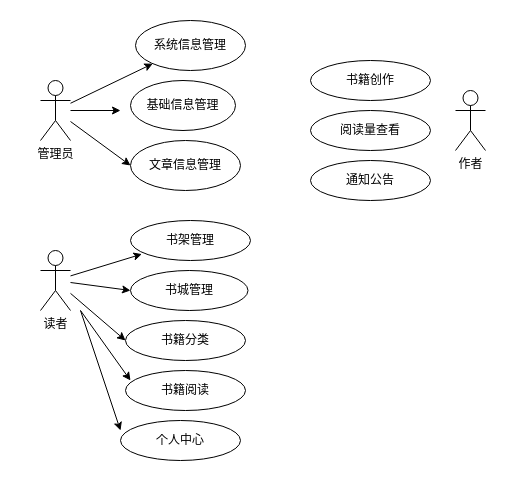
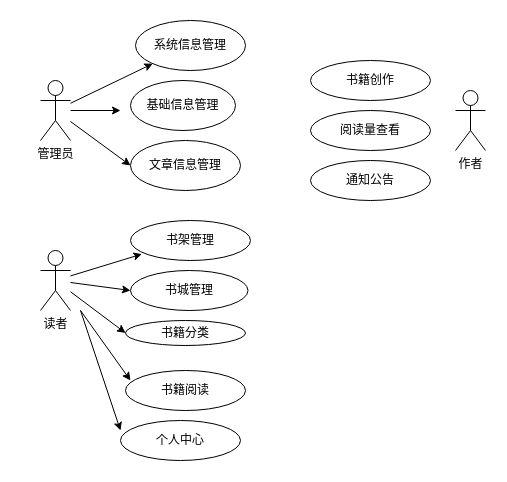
node "书籍分类": size 120x40 -> 120x25
